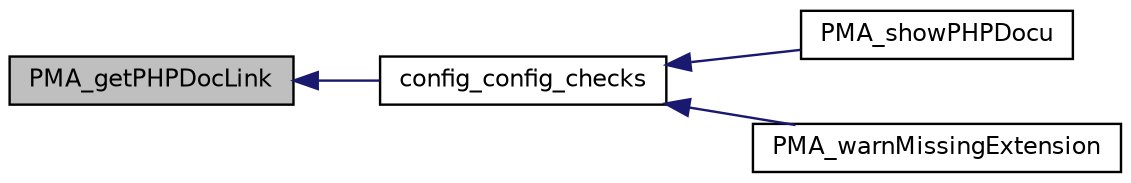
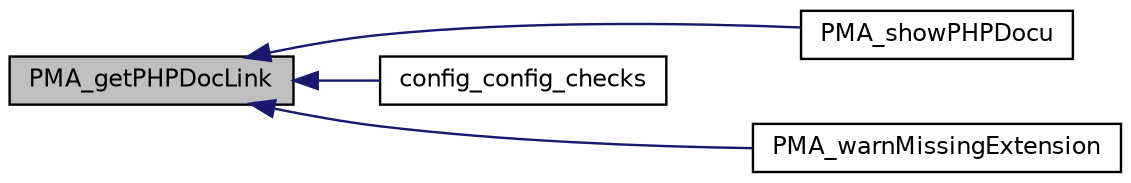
edge "PMA_showPHPDocu" -> "config_config_checks": now "PMA_showPHPDocu" -> "PMA_getPHPDocLink"
edge "PMA_warnMissingExtension" -> "config_config_checks": now "PMA_warnMissingExtension" -> "PMA_getPHPDocLink"
